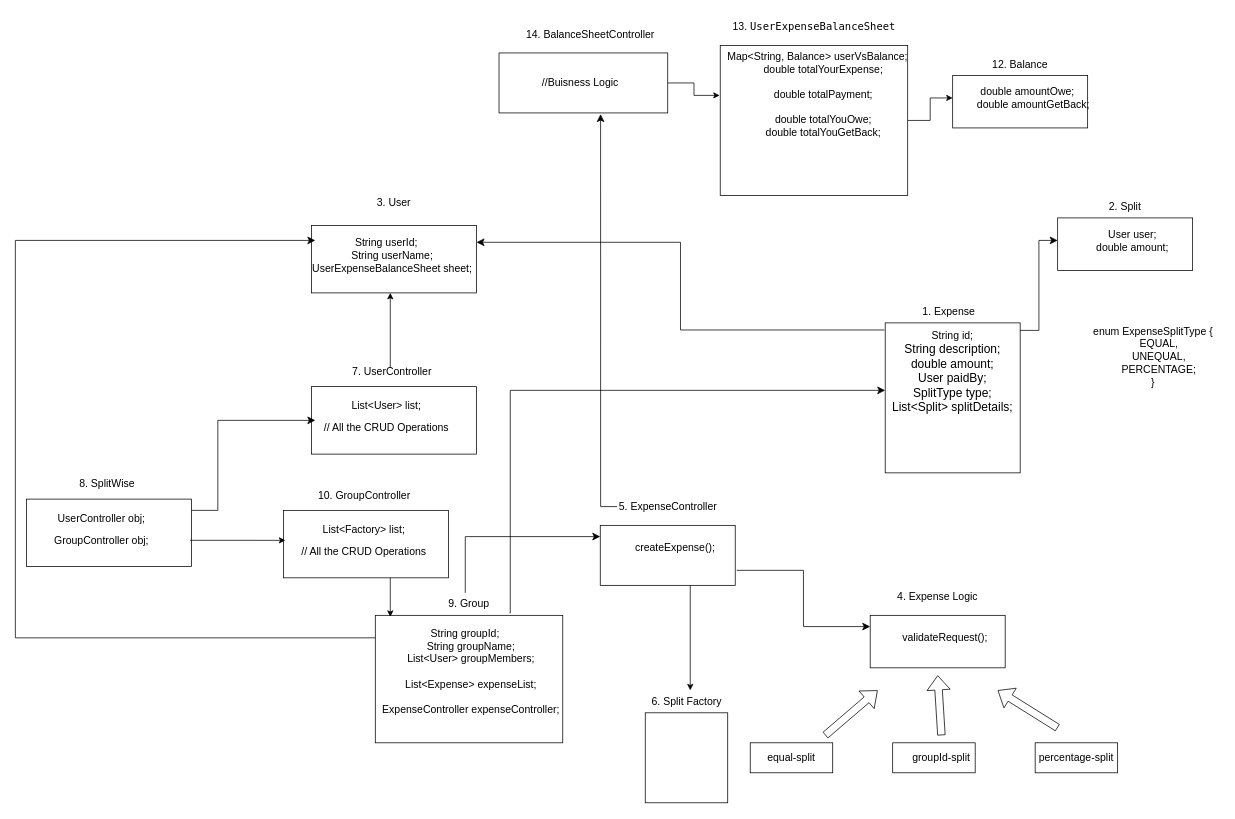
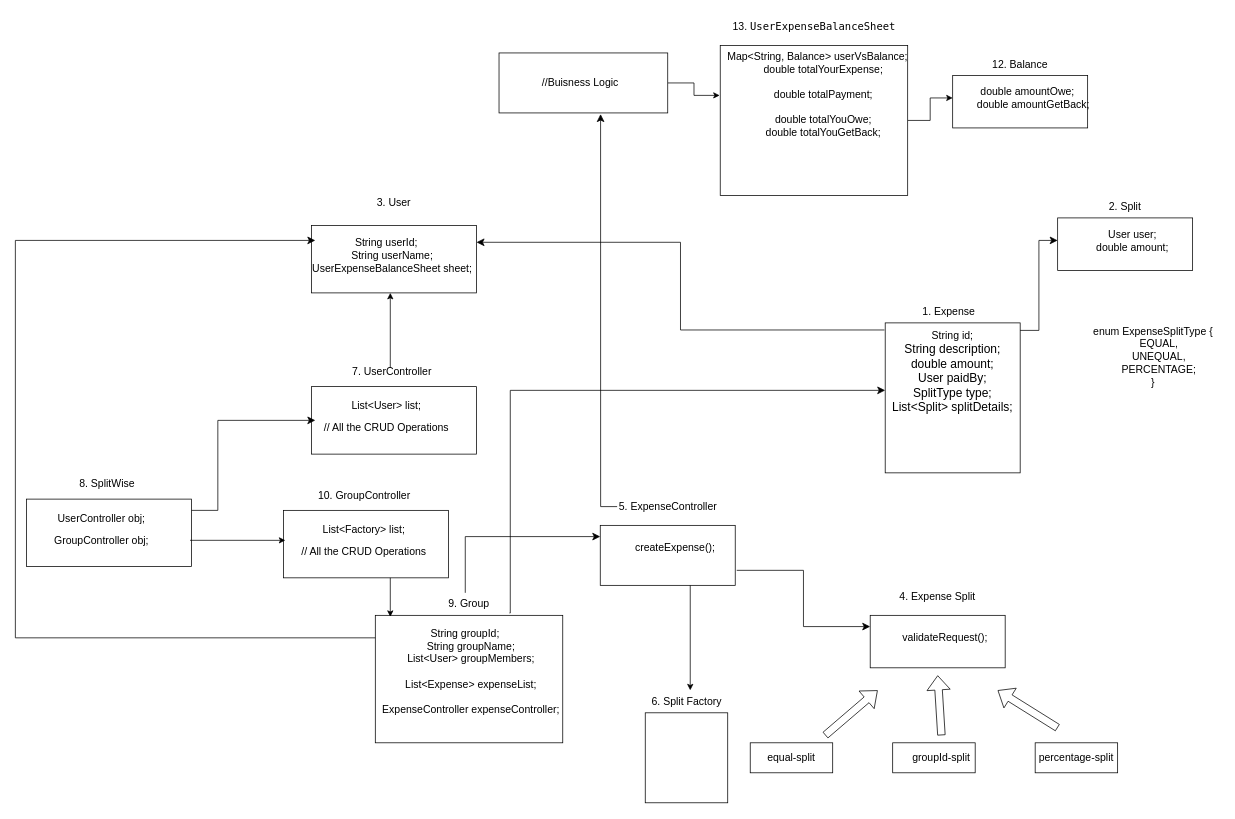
node "14. BalanceSheetController": removed
node "4. Expense Logic": label "4. Expense Logic" -> "4. Expense Split"
